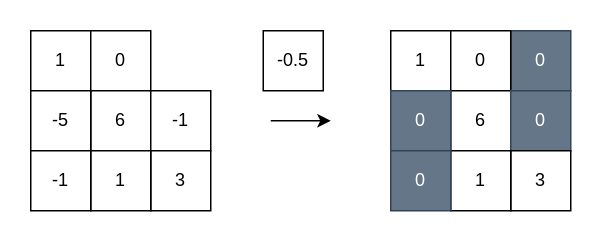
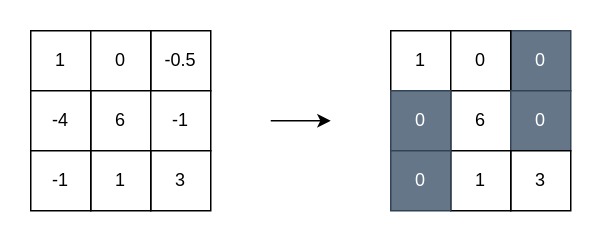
node "-0.5": moved (293, 61) -> (181, 61)
node "-5": label "-5" -> "-4"
